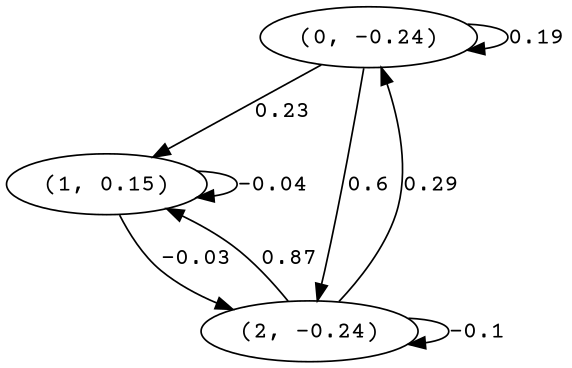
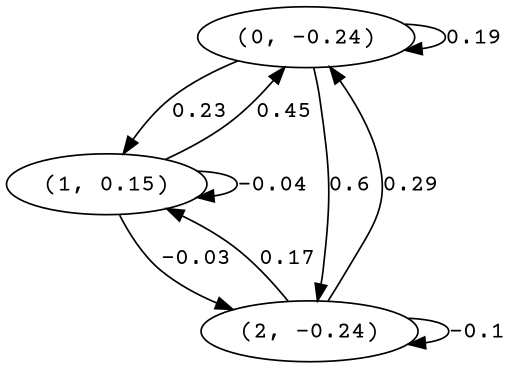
edge "(1, 0.15)" -> "(0, -0.24)": added, label "0.45"
edge "(2, -0.24)" -> "(1, 0.15)": label "0.87" -> "0.17"
